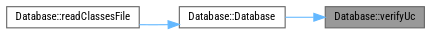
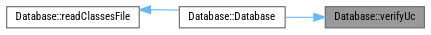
edge "Database::readClassesFile" -> "Database::Database": reversed
